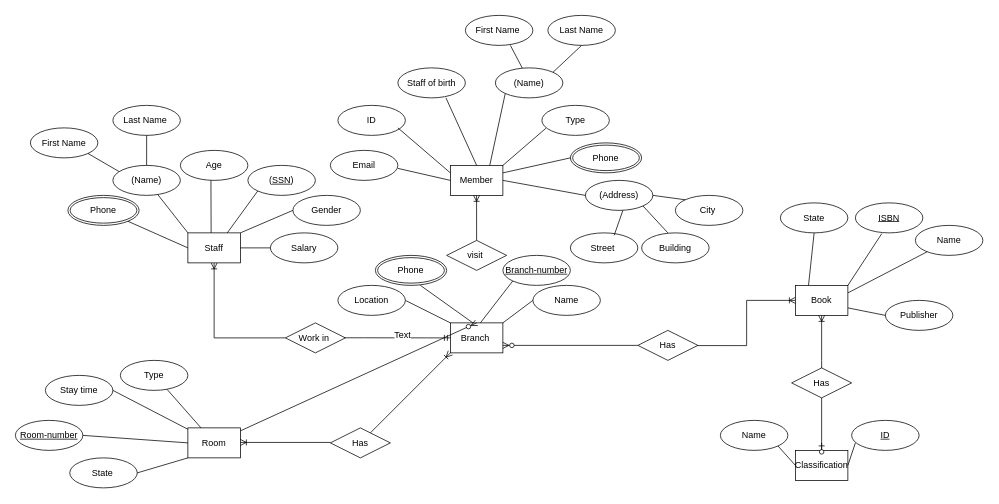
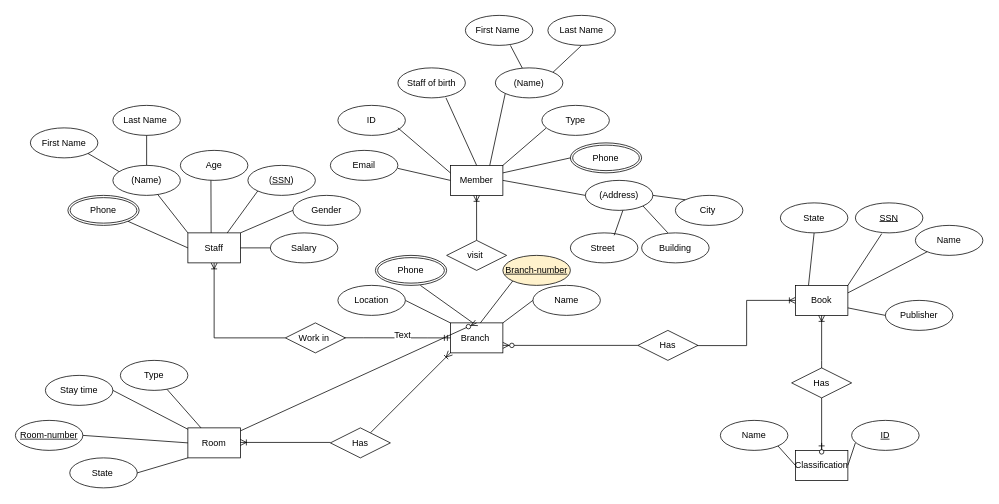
node "ISBN": label "ISBN" -> "SSN"
node "Branch-number": fillcolor #ffffff -> #fff2cc
